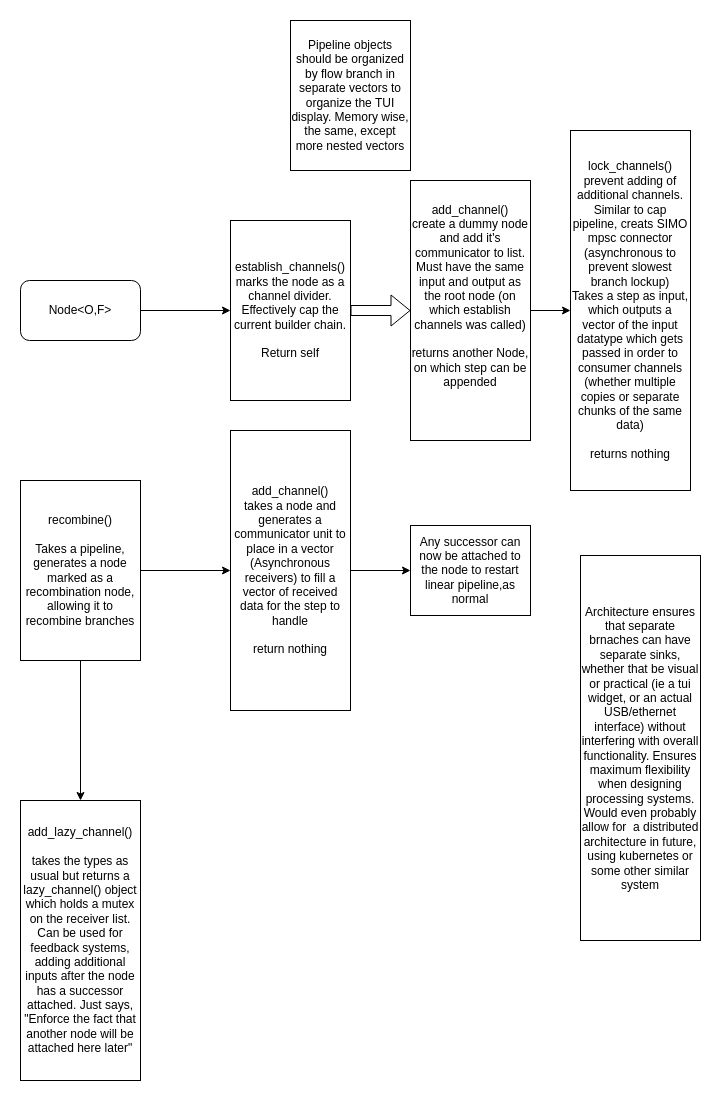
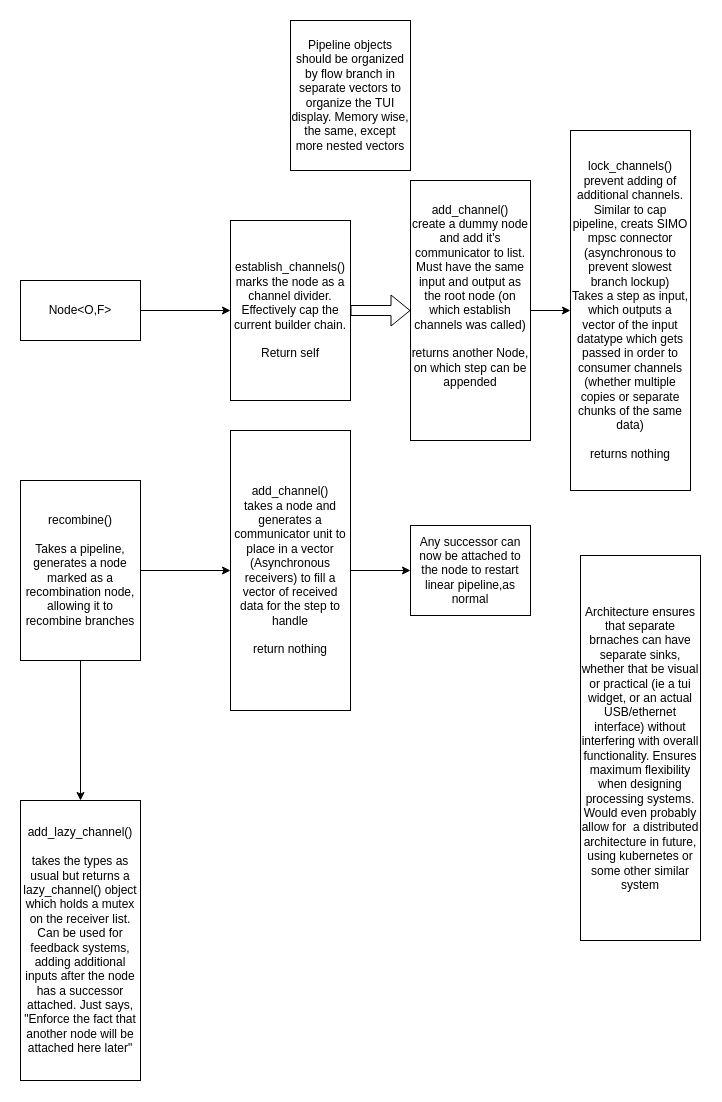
node "Node<O,F>": shape rounded rectangle -> rectangle
